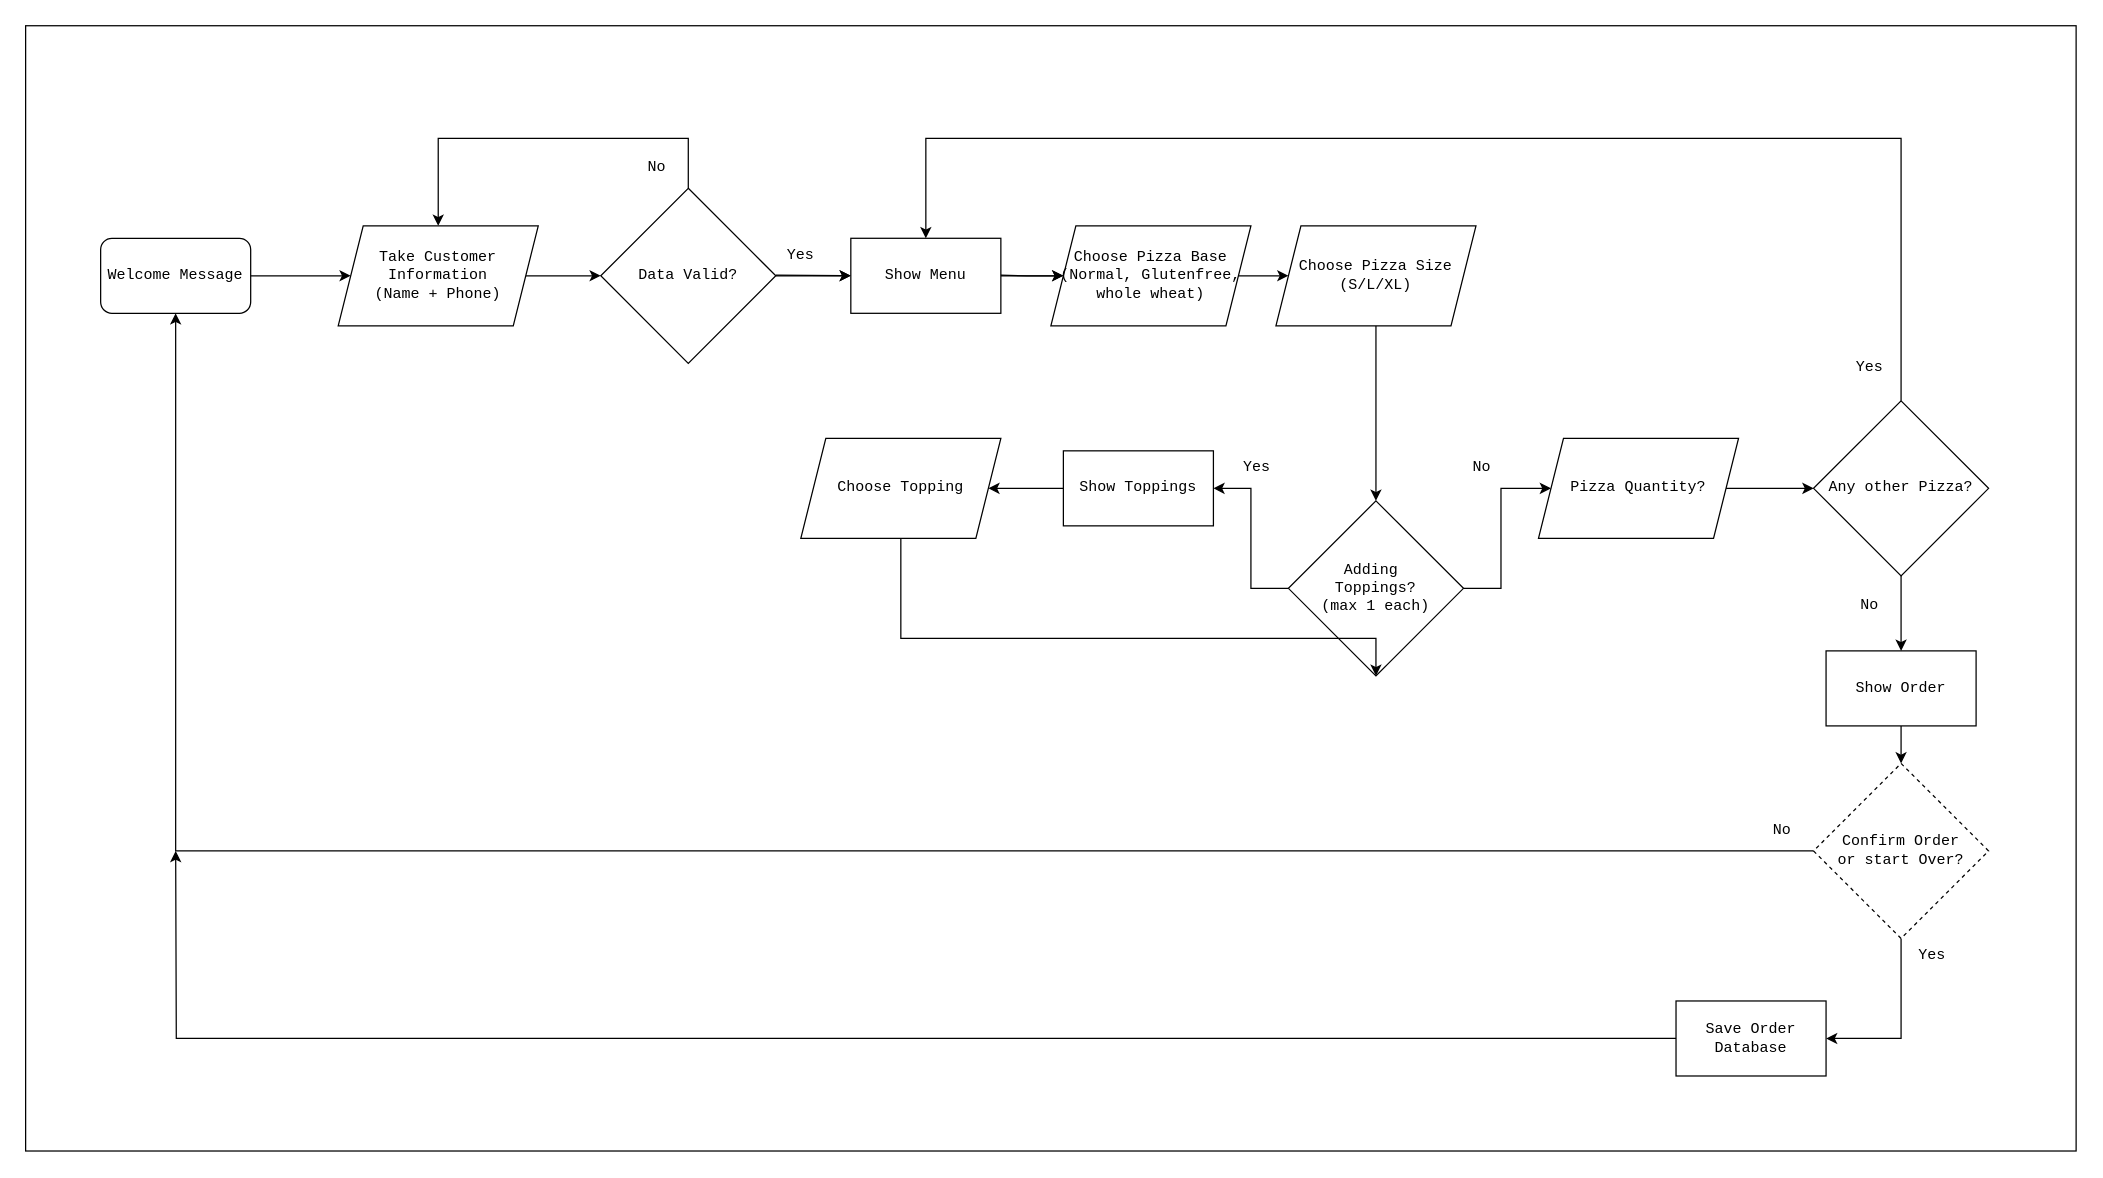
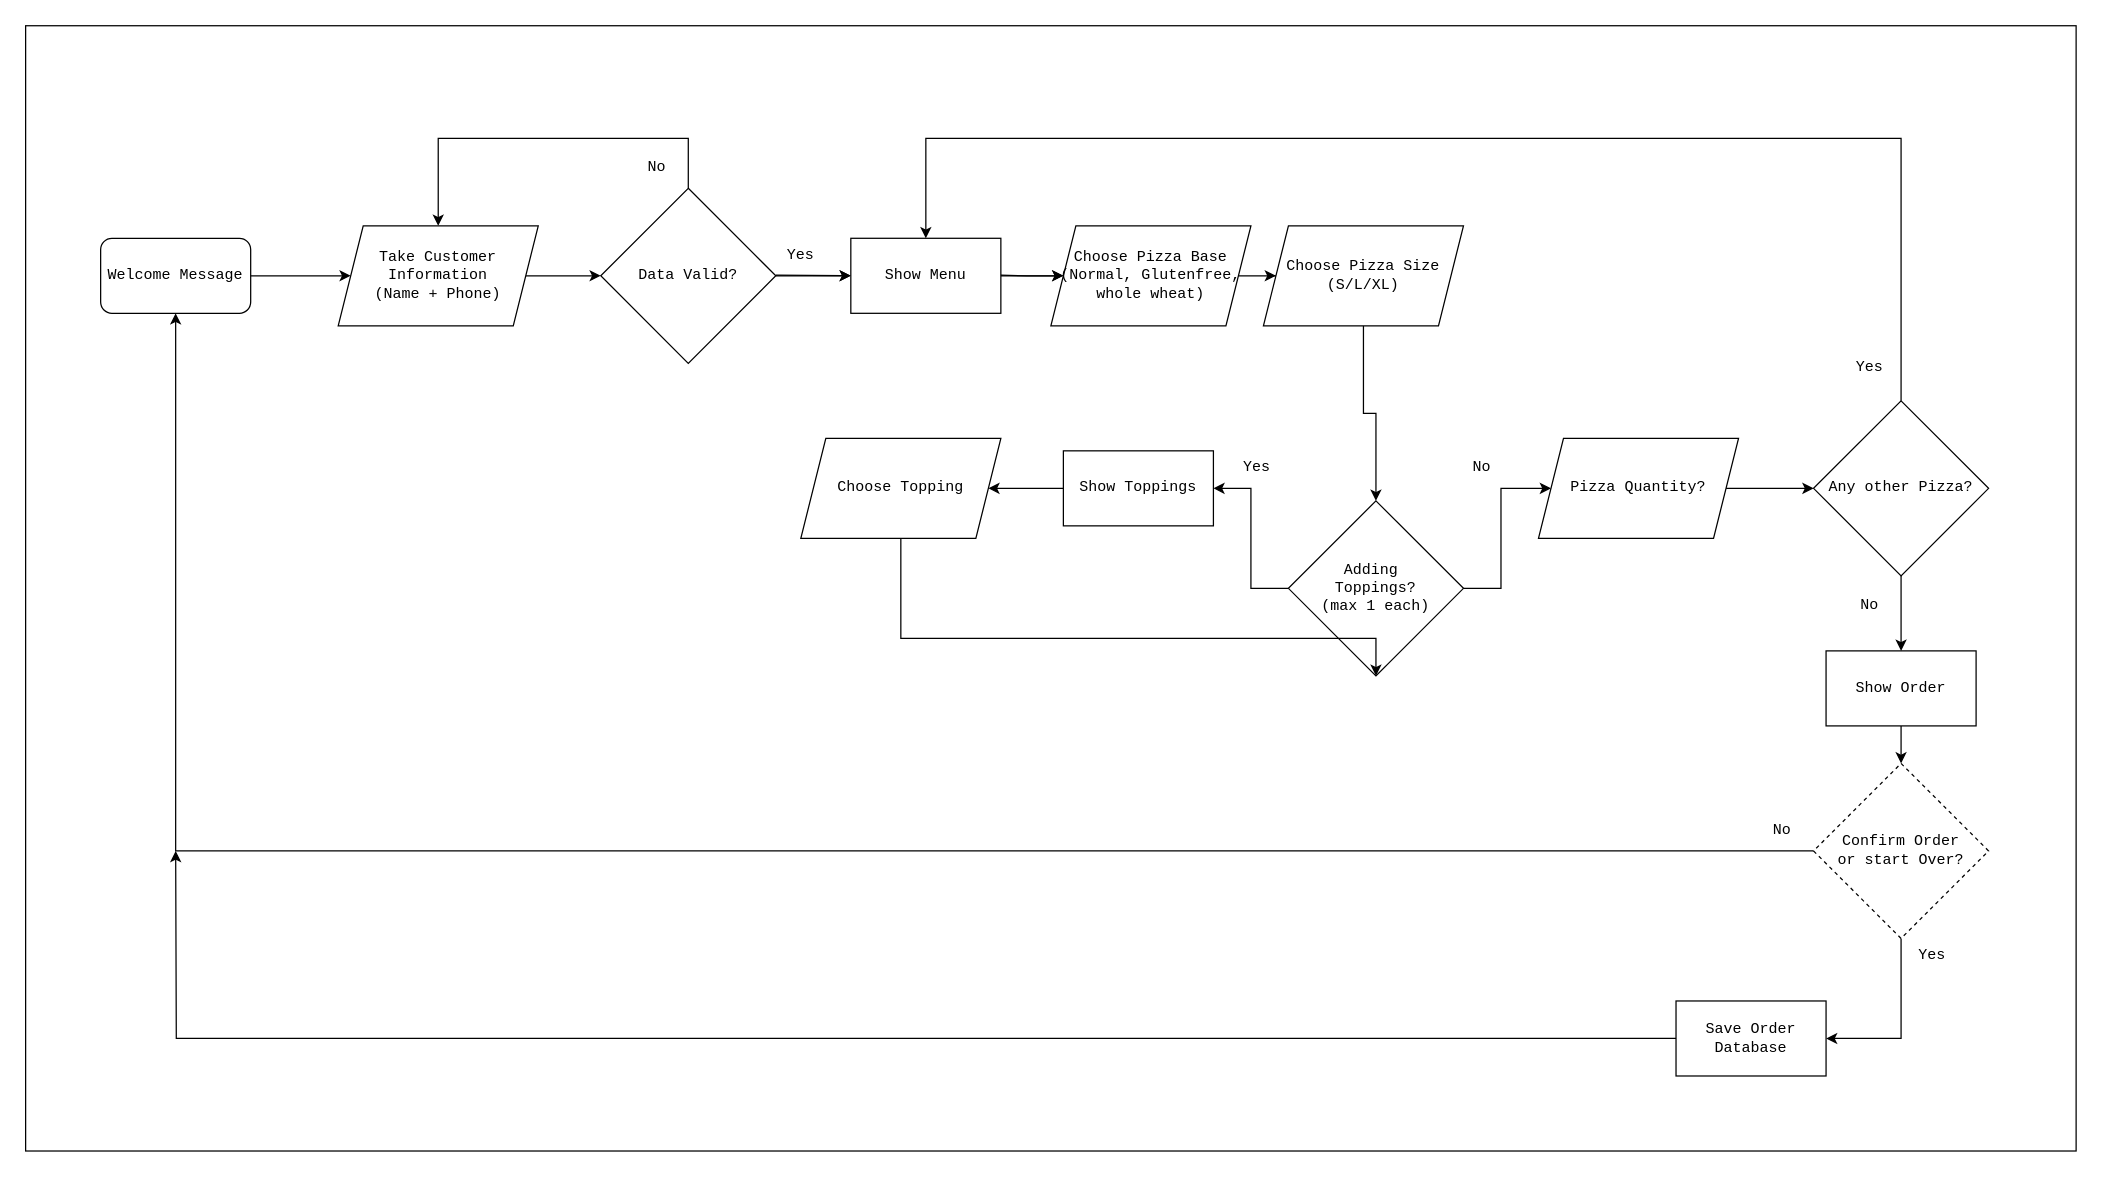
node "Choose Pizza Size (S/L/XL)": moved (1376, 276) -> (1363, 276)
